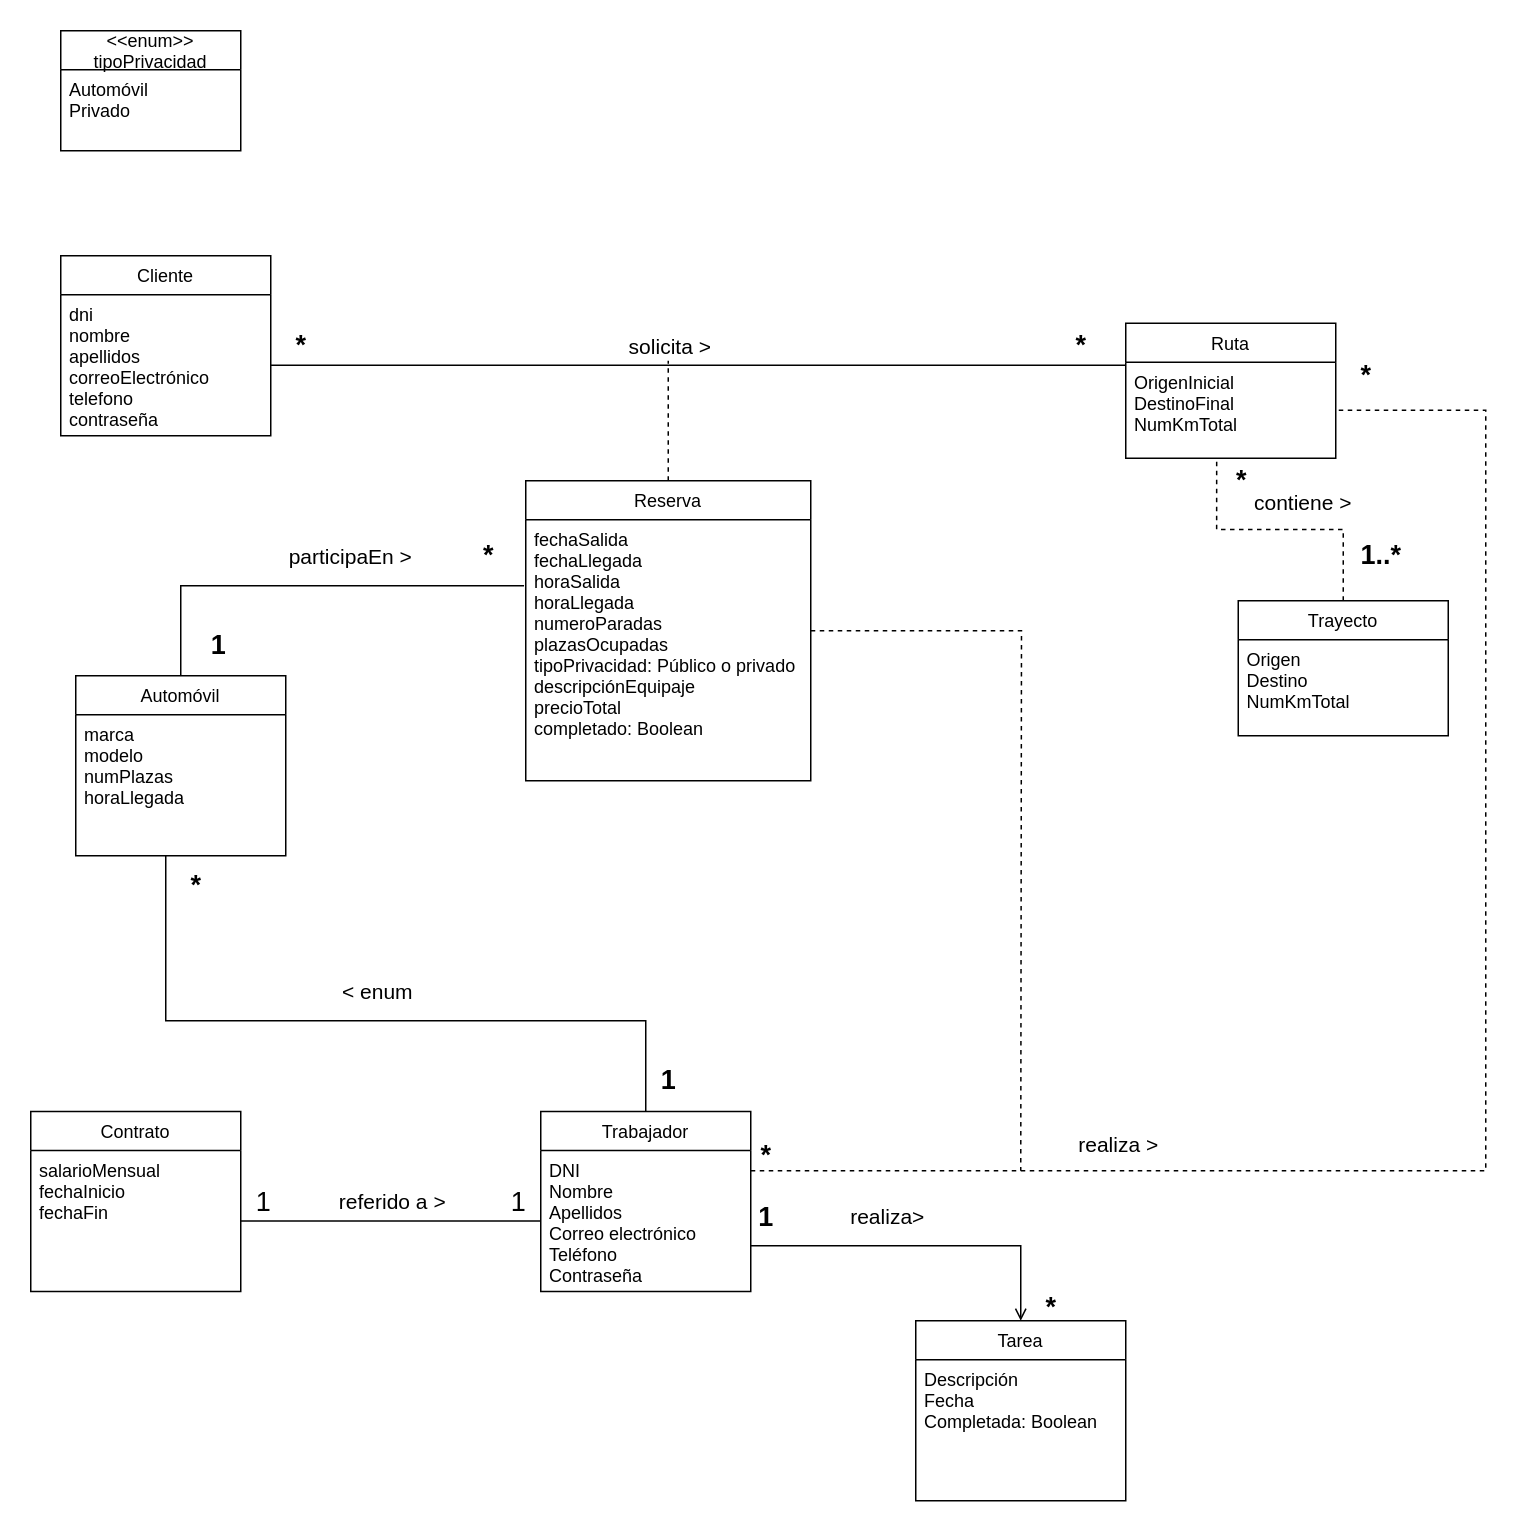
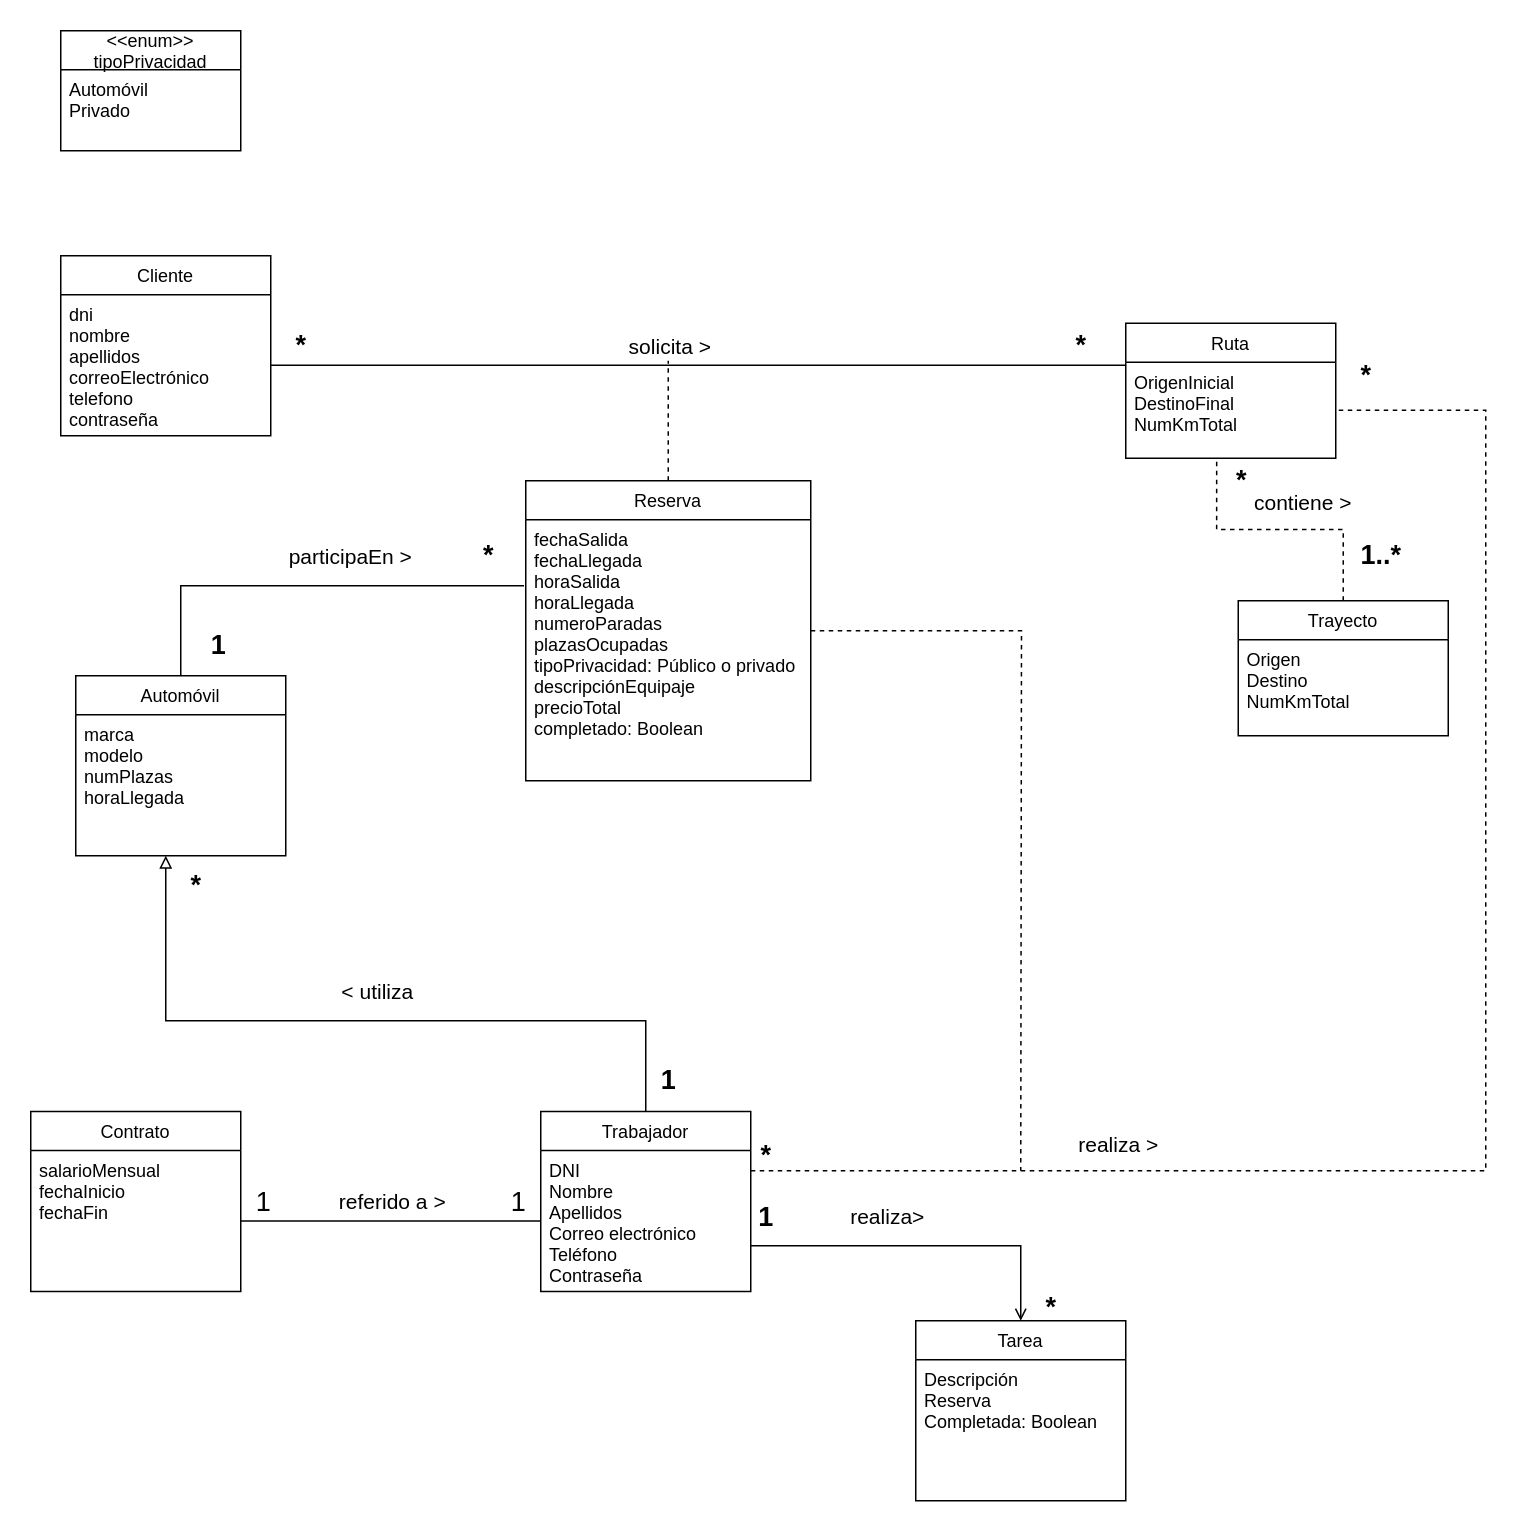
edge "marca modelo numPlazas horaLlegada" -- "Trabajador": arrowhead none -> block
node "< enum": label "< enum" -> "< utiliza"
node "Descripción Fecha Completada: Boolean": label "Descripción Fecha Completada: Boolean" -> "Descripción Reserva Completada: Boolean"
